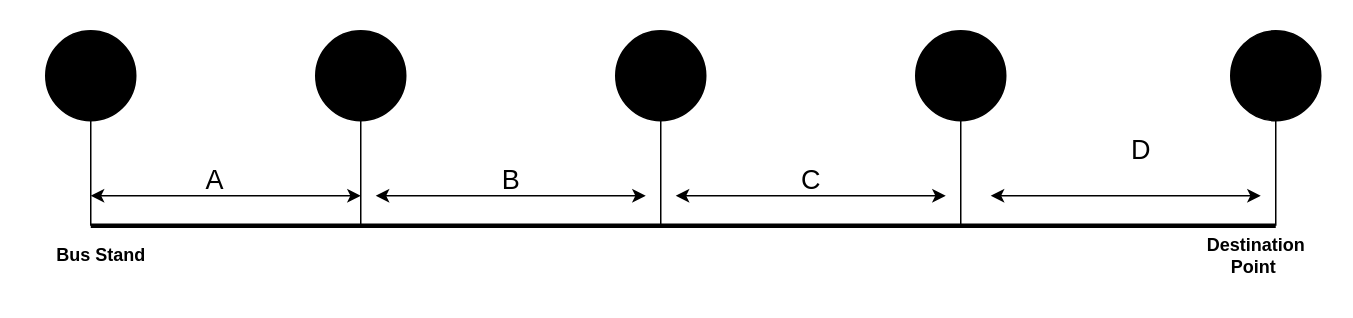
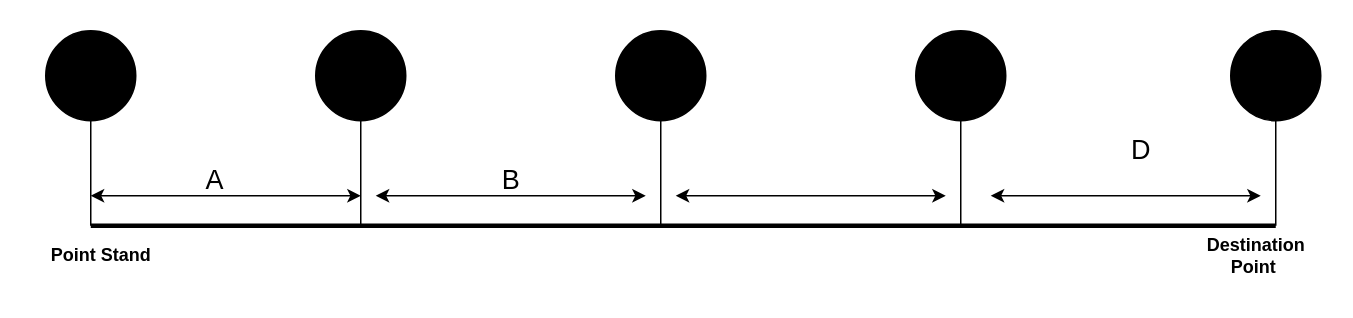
node "C": removed
node "Bus Stand": label "Bus Stand" -> "Point Stand"
